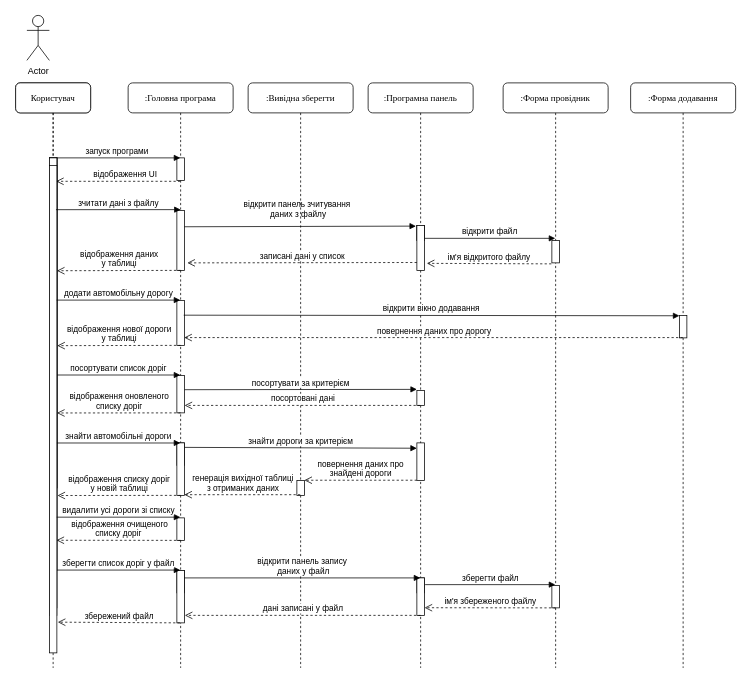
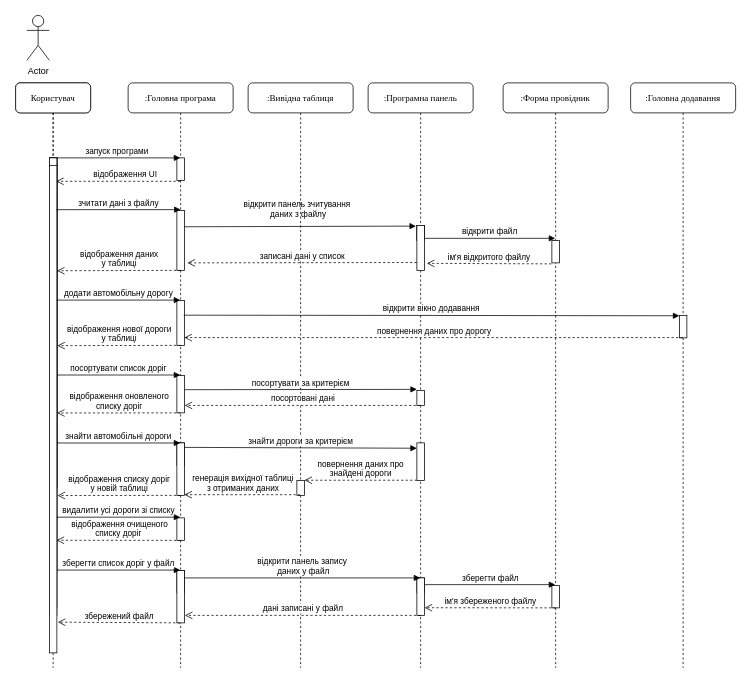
node ":Вивідна зберегти": label ":Вивідна зберегти" -> ":Вивідна таблиця"
node ":Форма додавання": label ":Форма додавання" -> ":Головна додавання"
